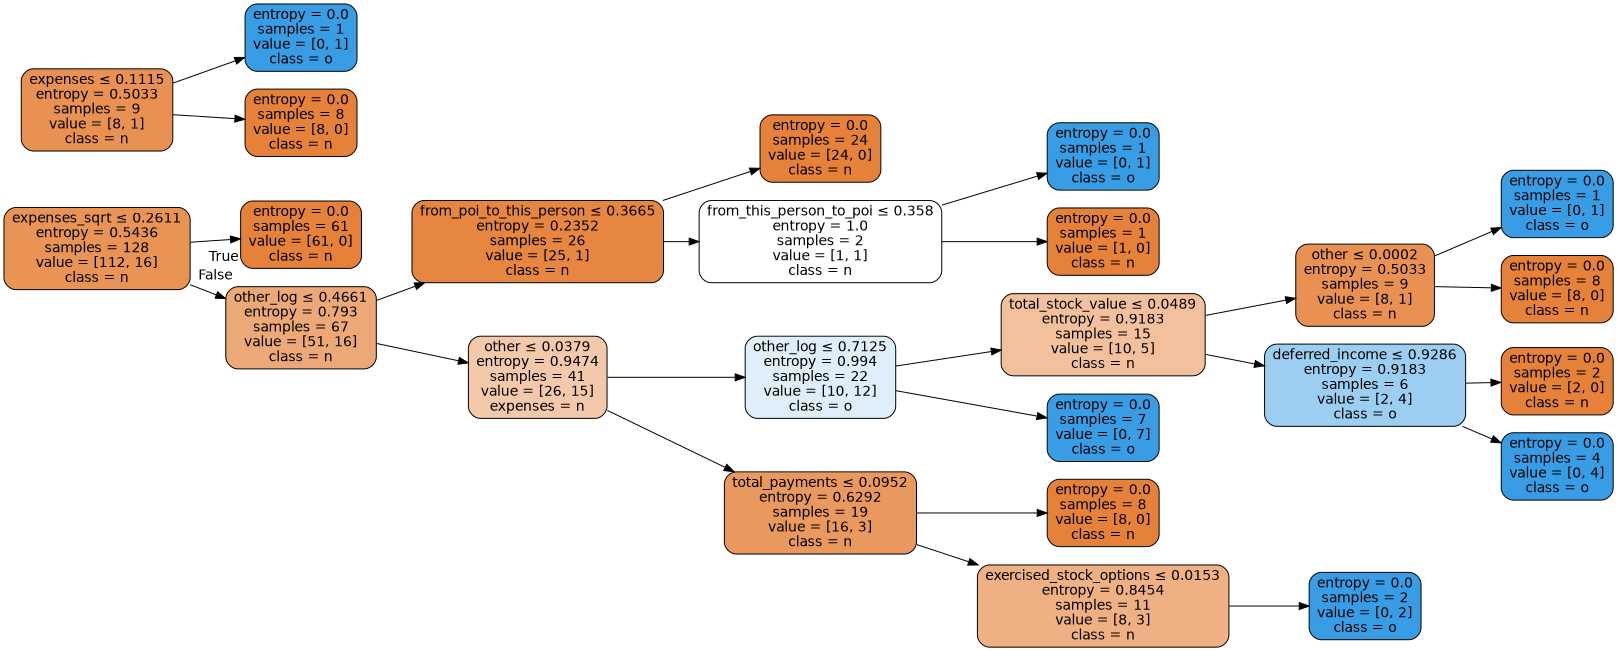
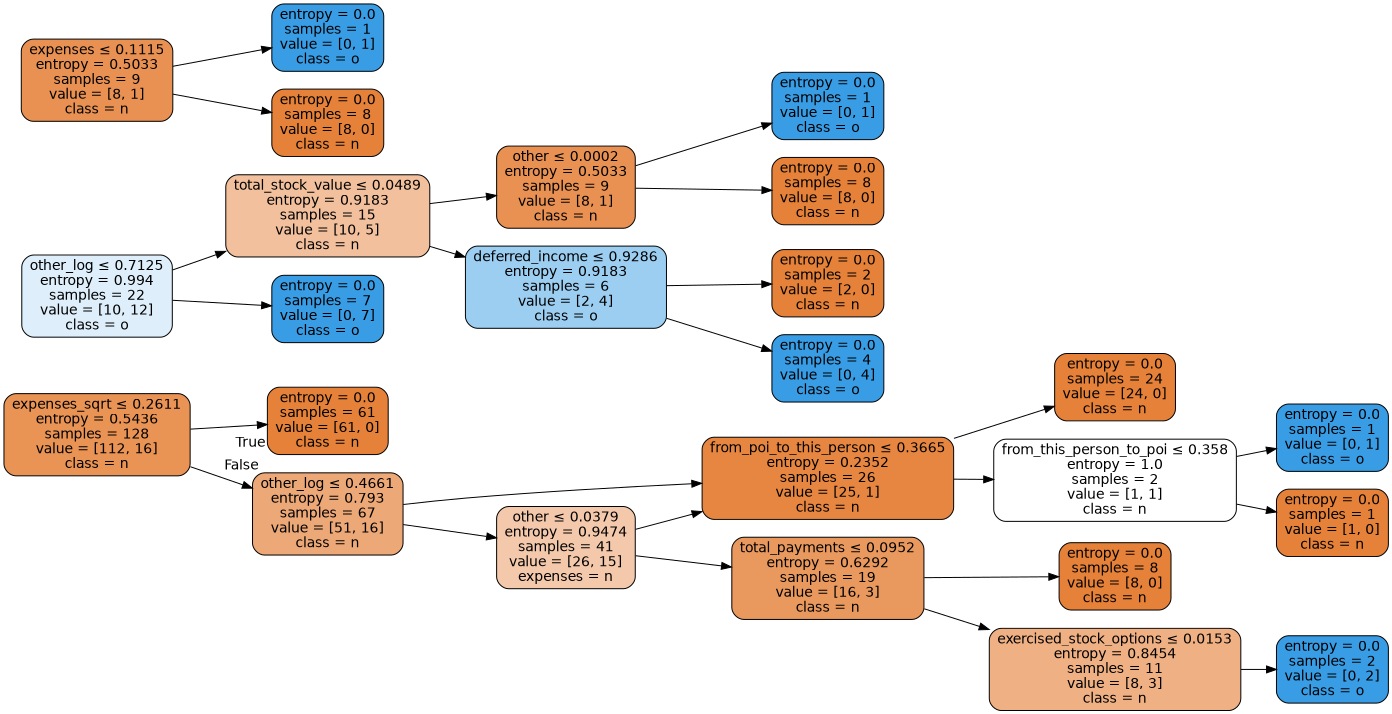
edge "other ≤ 0.0379" -> "other_log ≤ 0.7125": now "other ≤ 0.0379" -> "from_poi_to_this_person ≤ 0.3665"
